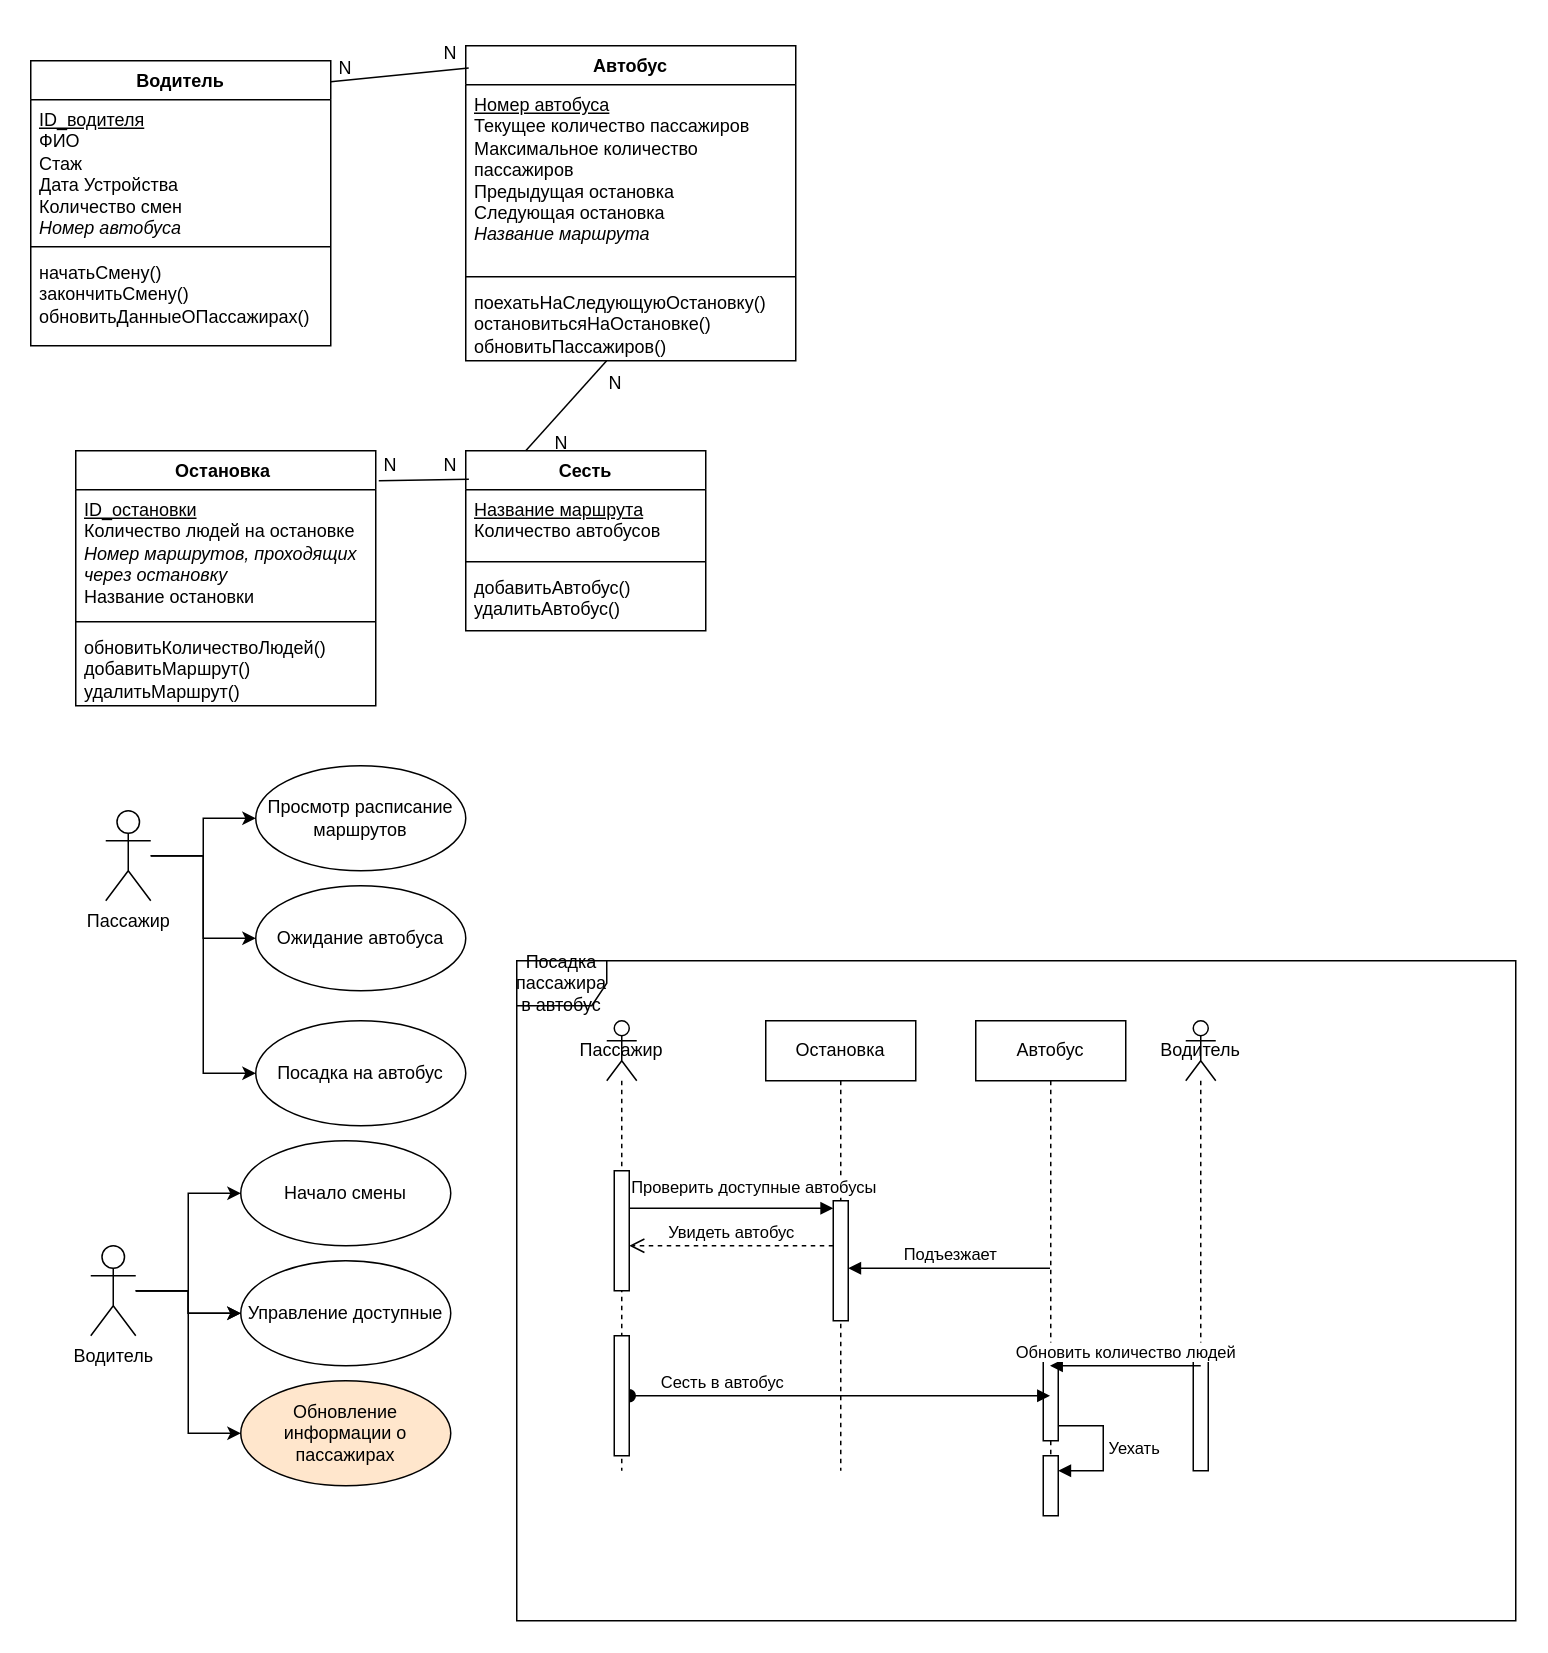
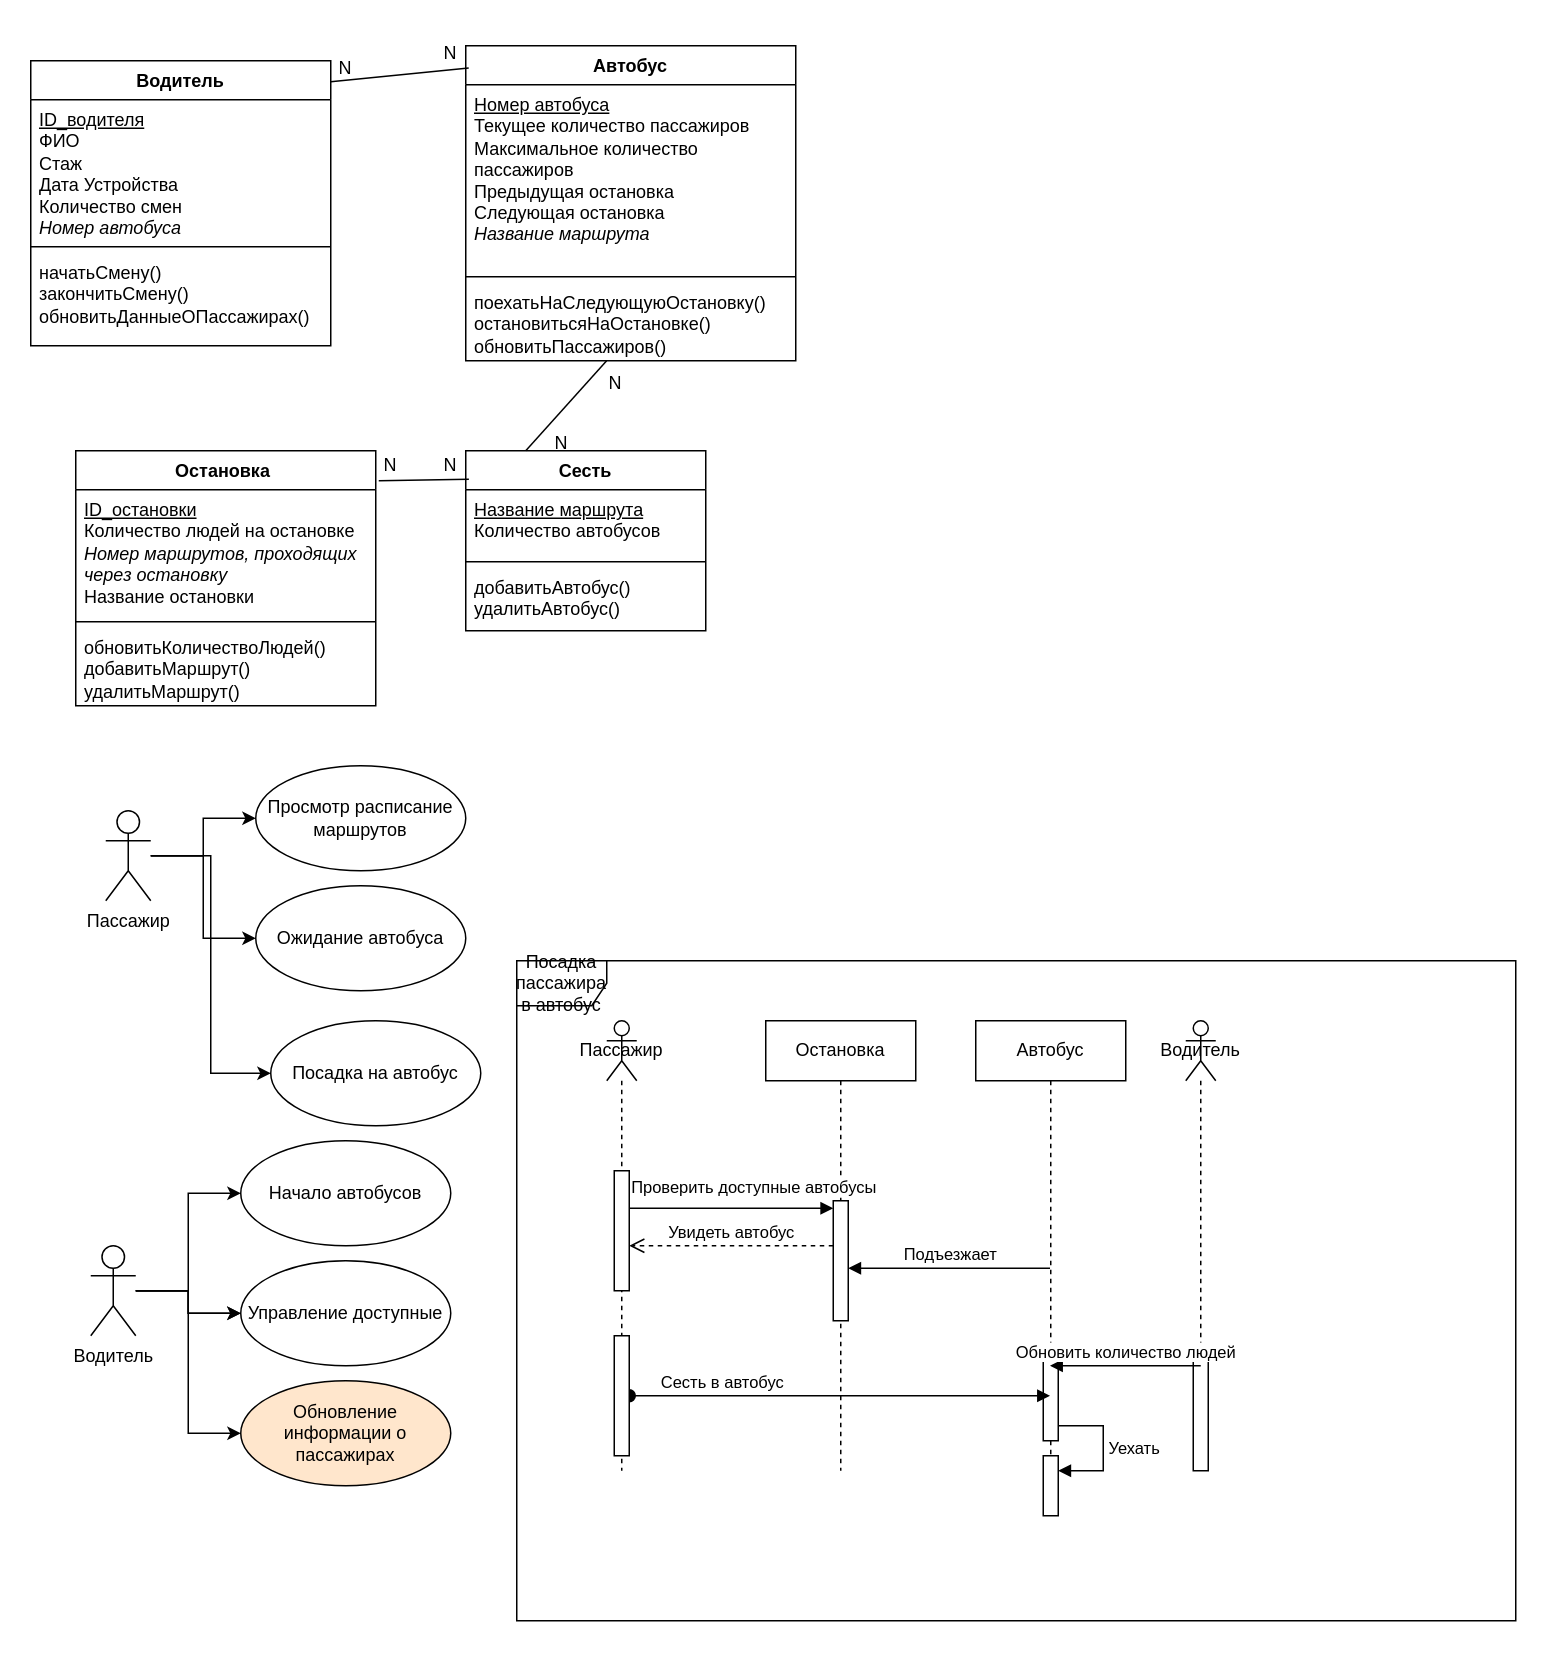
node "Посадка на автобус": moved (361, 1073) -> (376, 1073)
node "Начало смены": label "Начало смены" -> "Начало автобусов"
